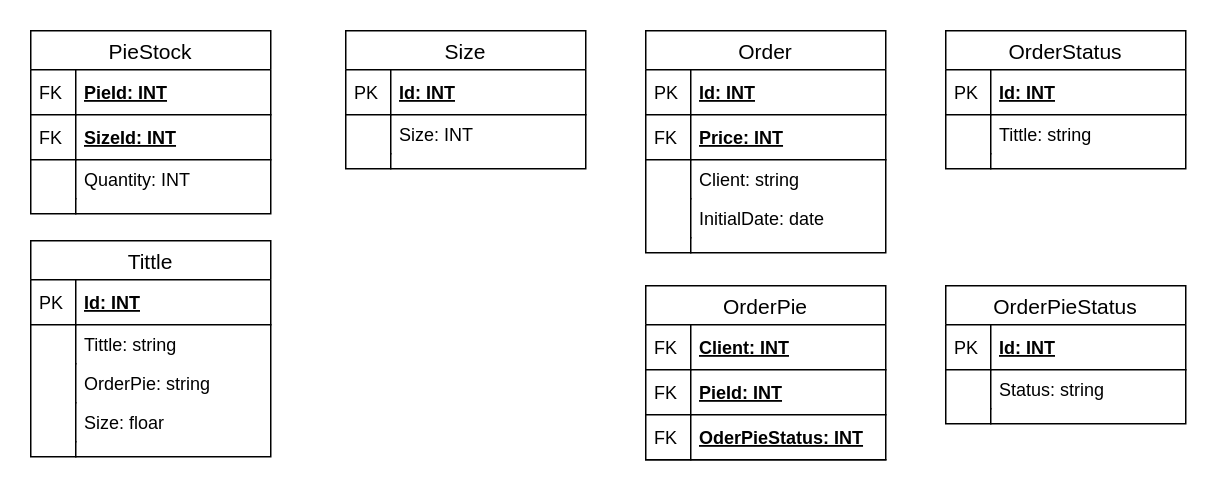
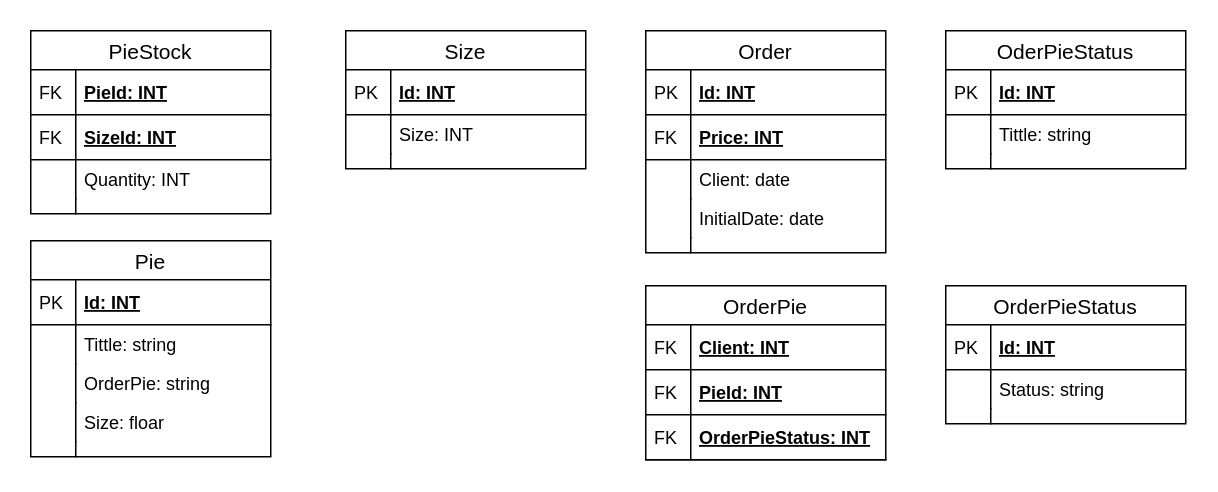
node "OrderStatus": label "OrderStatus" -> "OderPieStatus"
node "Client: string": label "Client: string" -> "Client: date"
node "Tittle": label "Tittle" -> "Pie"
node "OderPieStatus: INT": label "OderPieStatus: INT" -> "OrderPieStatus: INT"
